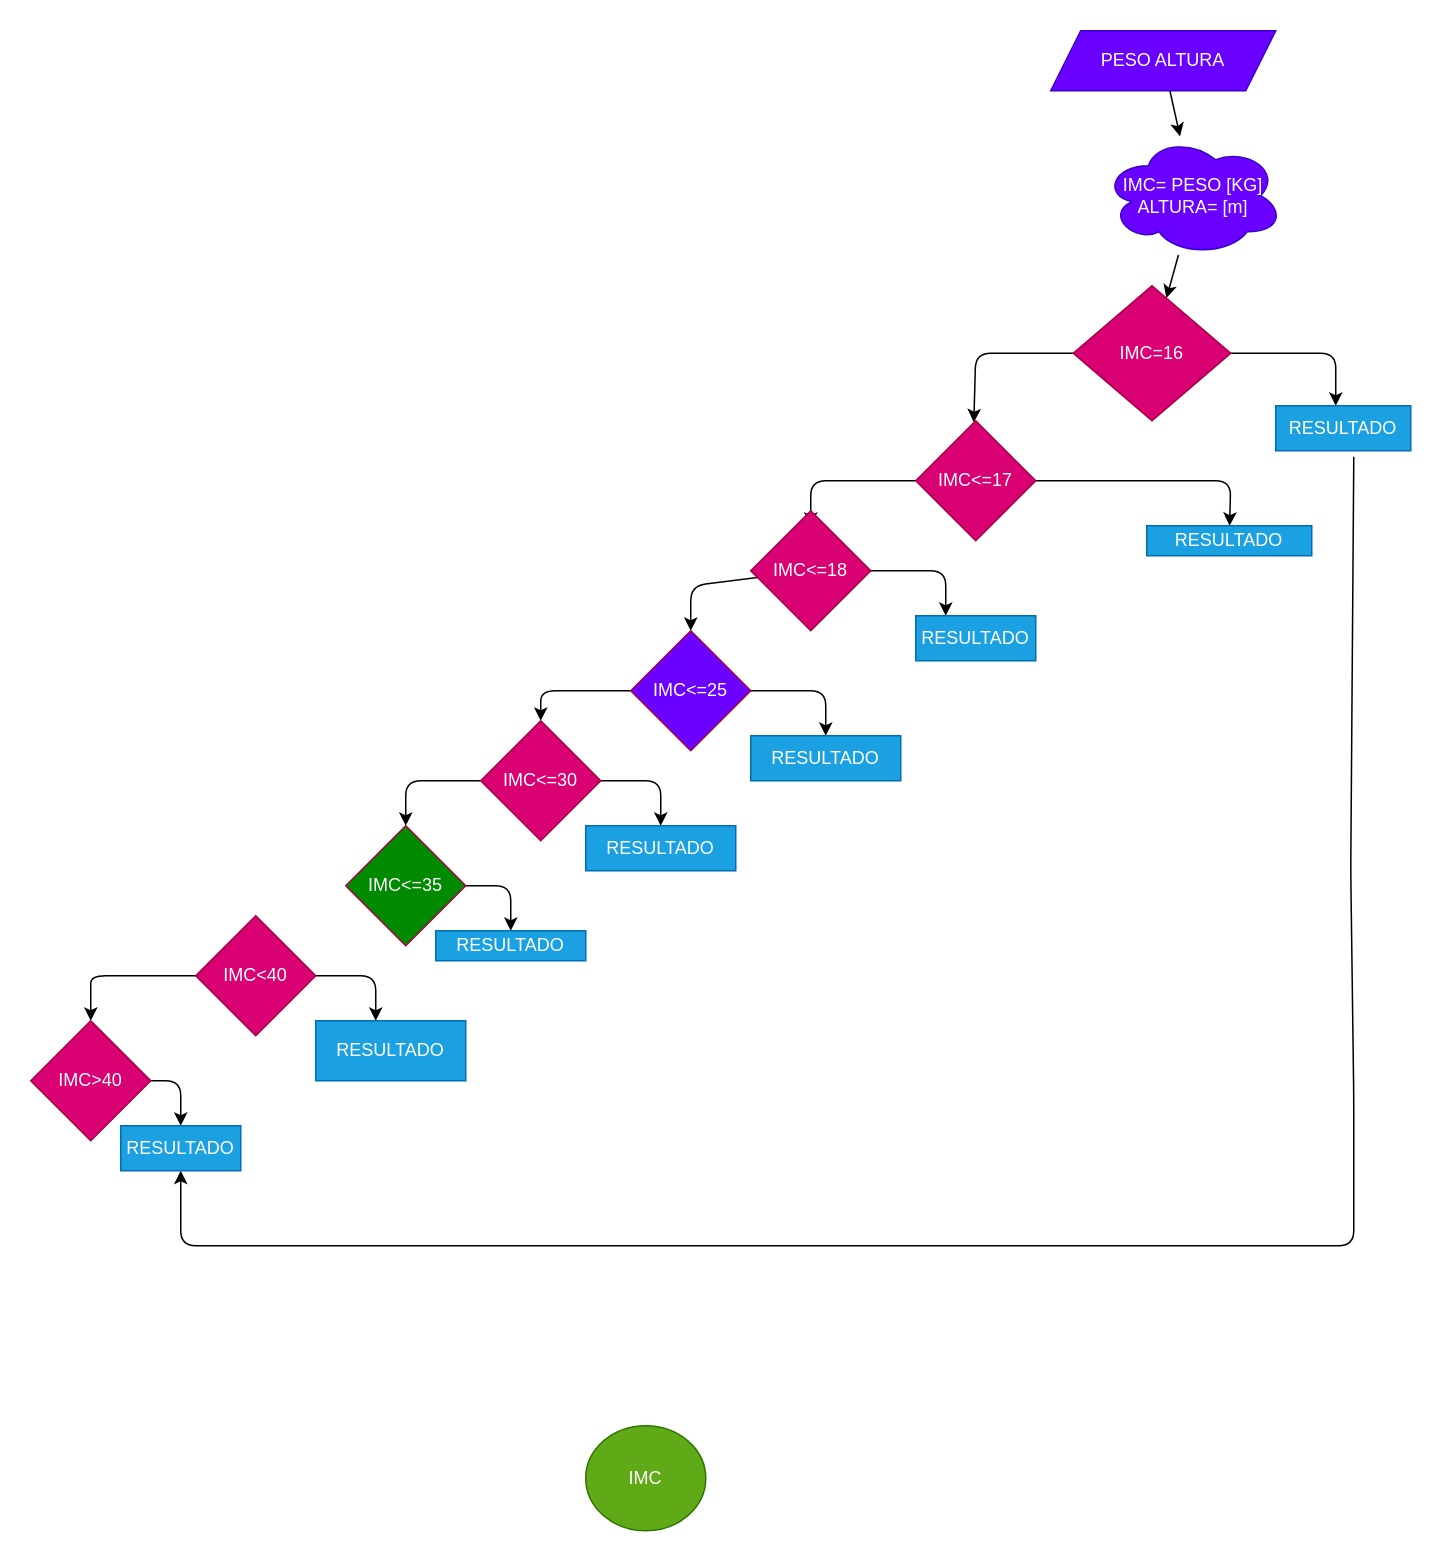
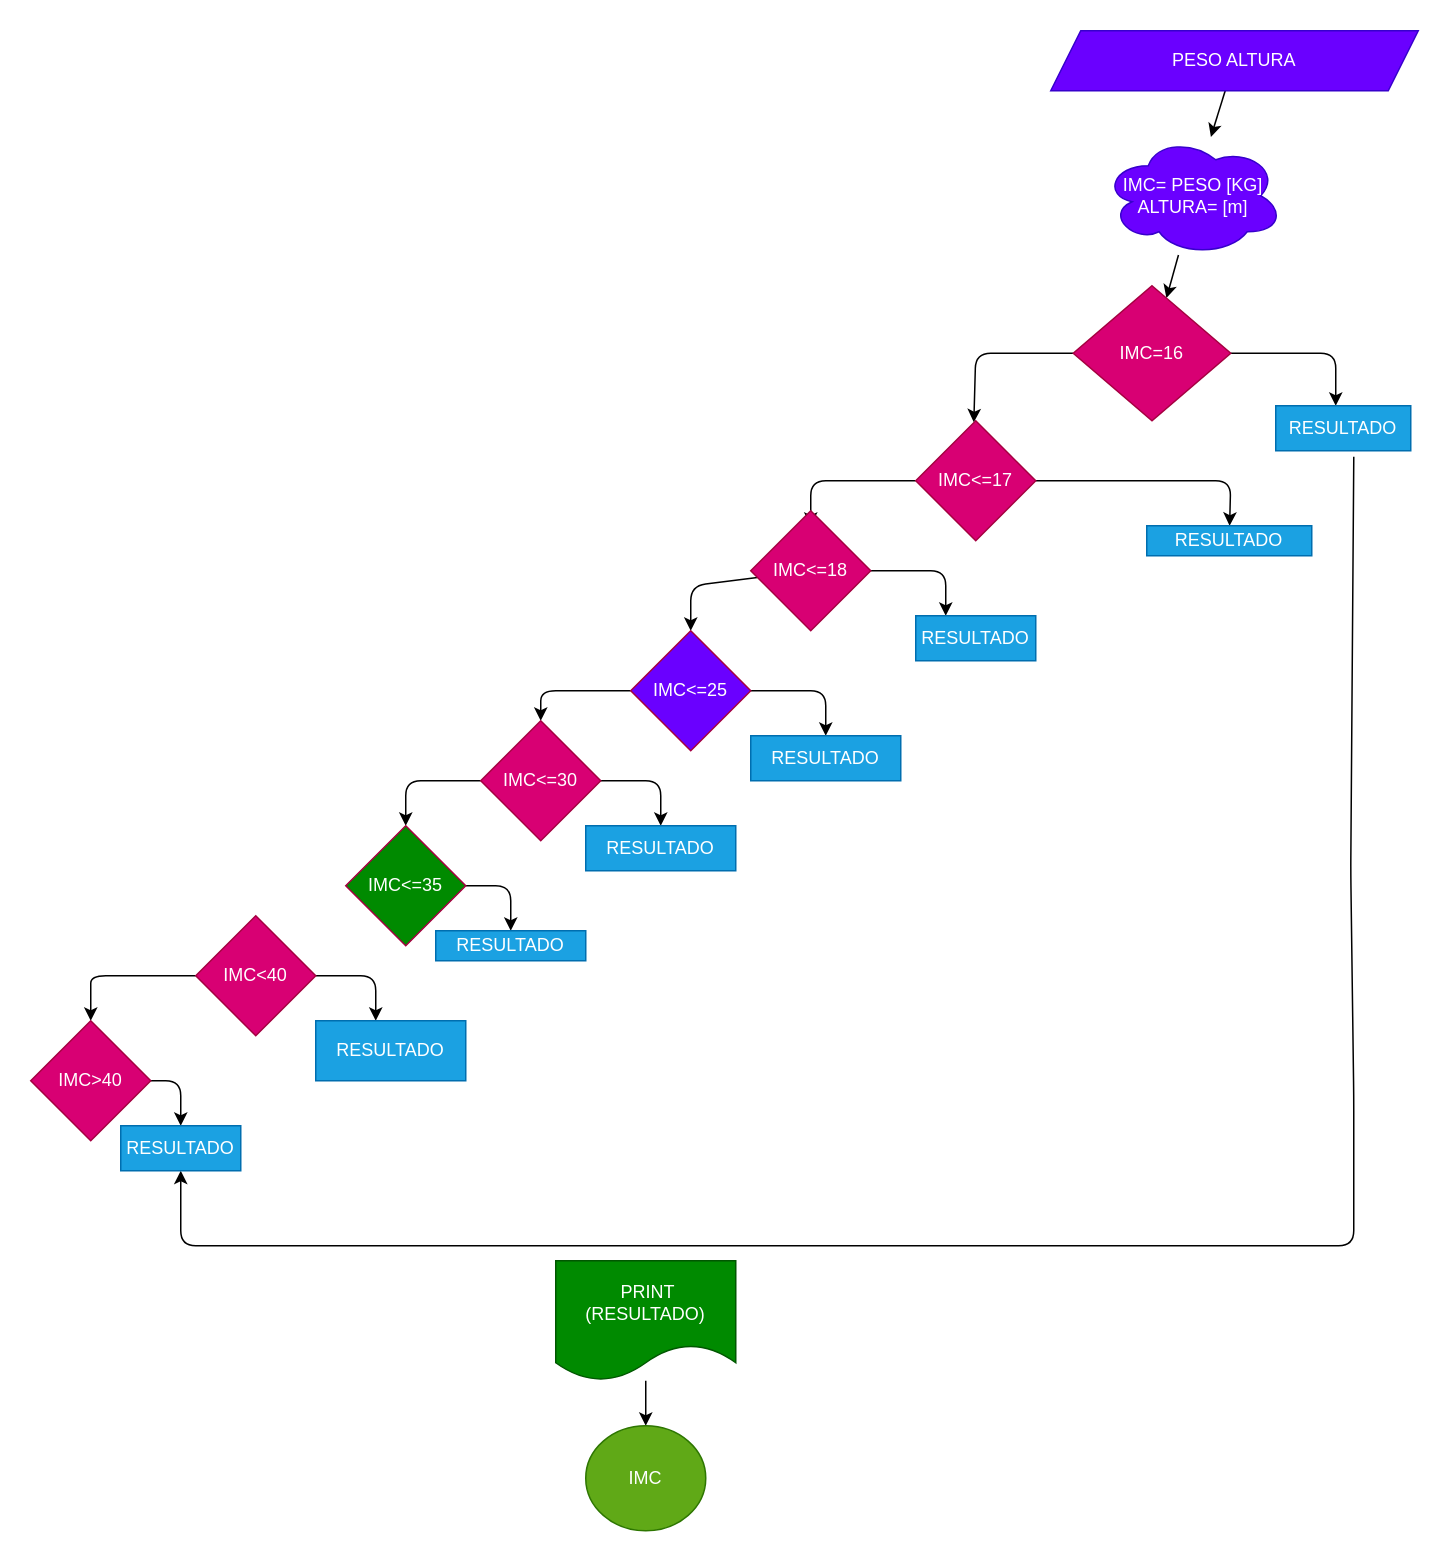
node "PESO ALTURA": size 225x60 -> 368x60
node "PRINT (RESULTADO)": added
edge "PRINT (RESULTADO)" -> "IMC": added
